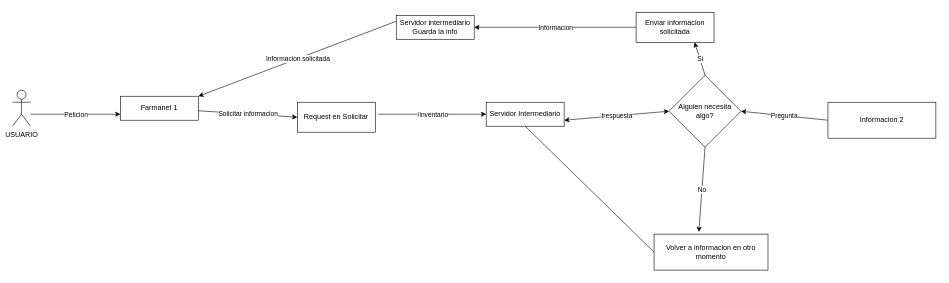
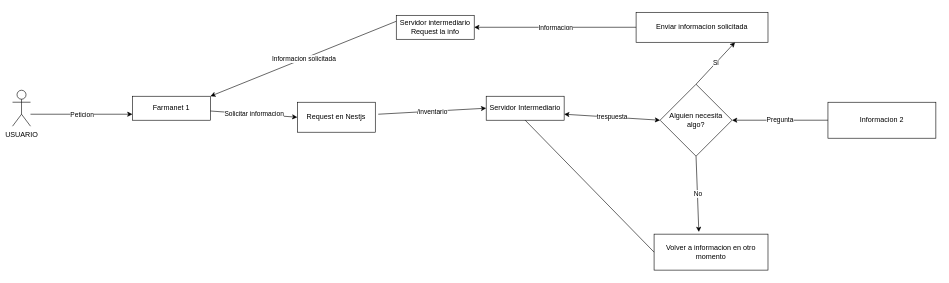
node "Servidor intermediario Guarda la info": label "Servidor intermediario Guarda la info" -> "Servidor intermediario Request la info"
node "Enviar informacion solicitada": size 78x30 -> 132x30
node "Farmanet 1": moved (159, 108) -> (171, 108)
node "Alguien necesita algo?": moved (705, 111) -> (696, 120)
node "Servidor Intermediario": moved (525, 114) -> (525, 108)
node "Request en Solicitar": label "Request en Solicitar" -> "Request en Nestjs"
